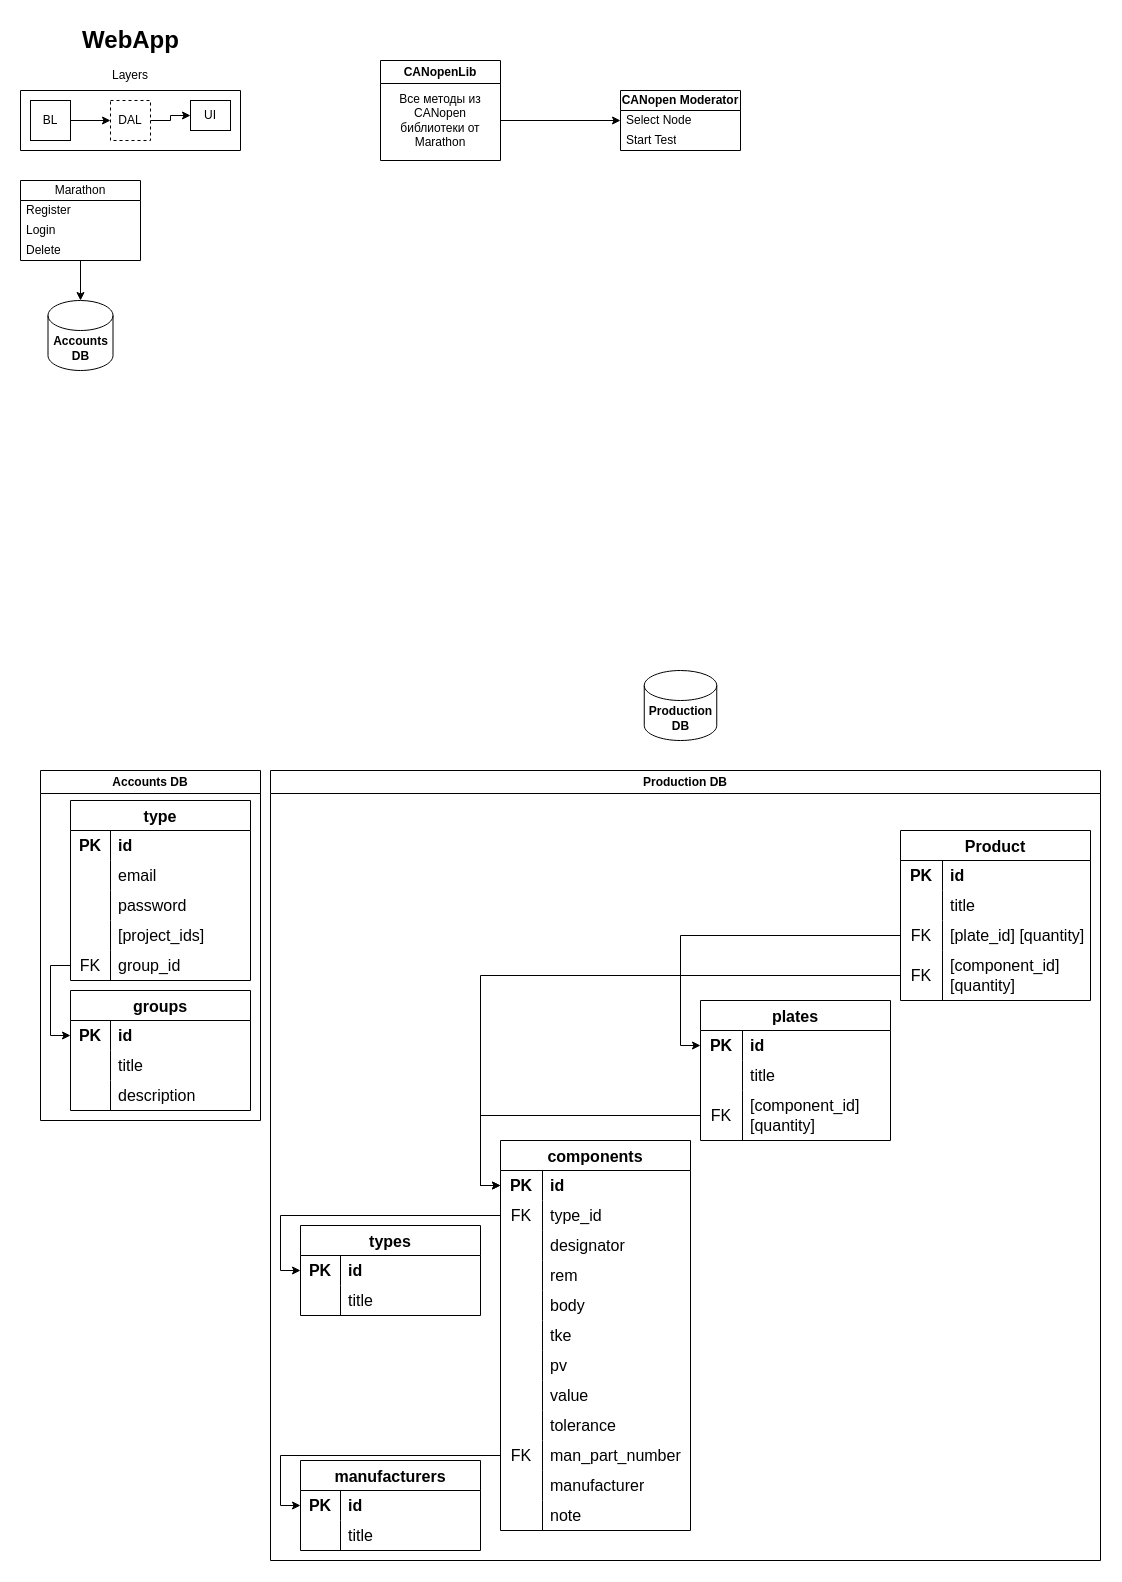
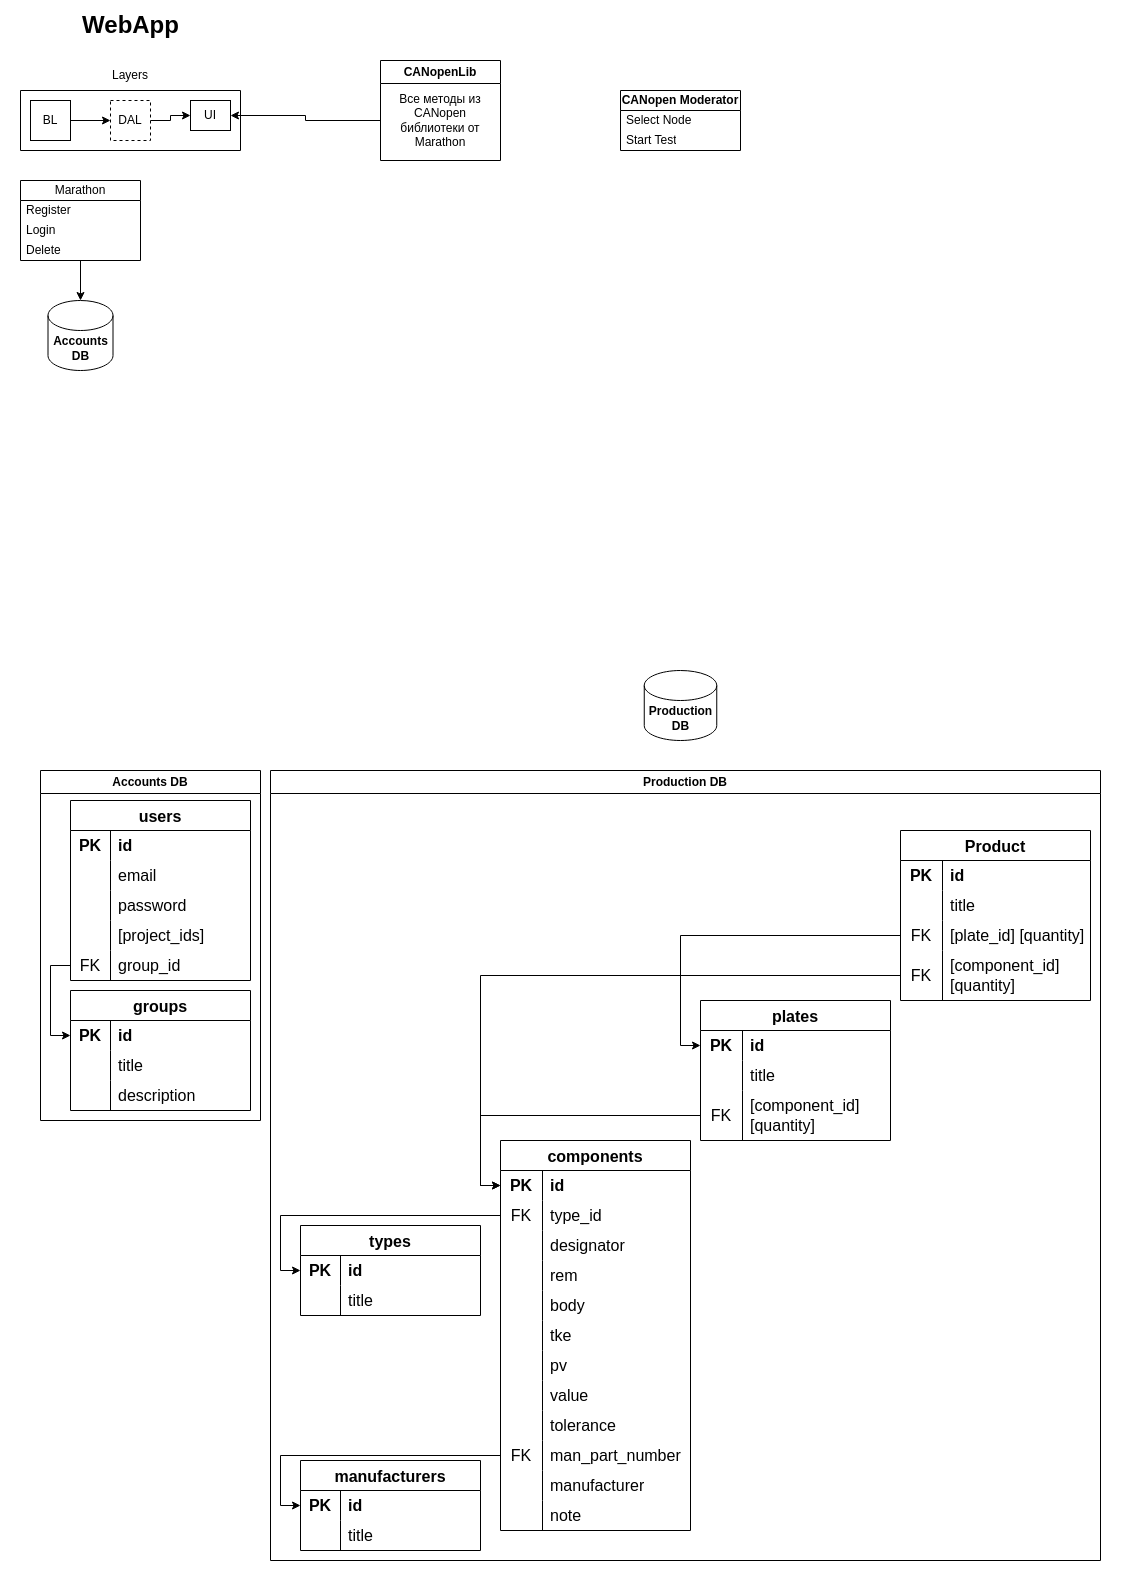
node "WebApp": moved (131, 41) -> (131, 26)
edge "Все методы из CANopen библиотеки от Marathon" -> "CANopen Moderator": now "Все методы из CANopen библиотеки от Marathon" -> "UI"
node "type": label "type" -> "users"
